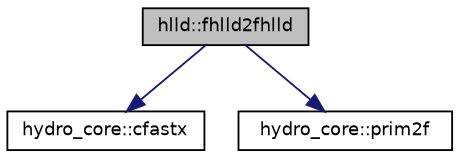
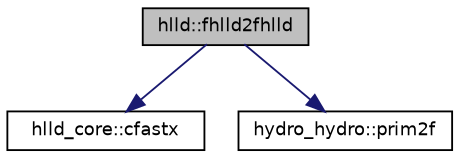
node "hydro_core::cfastx": label "hydro_core::cfastx" -> "hlld_core::cfastx"
node "hydro_core::prim2f": label "hydro_core::prim2f" -> "hydro_hydro::prim2f"
